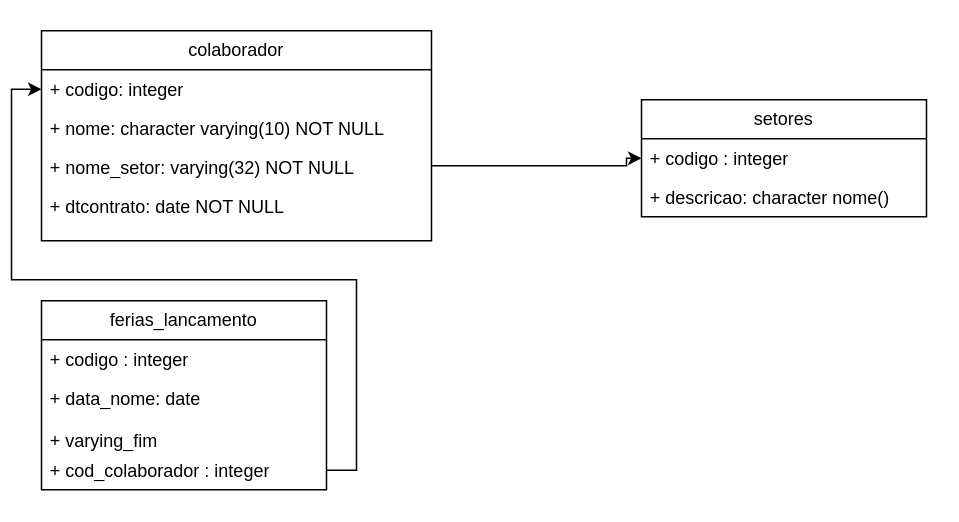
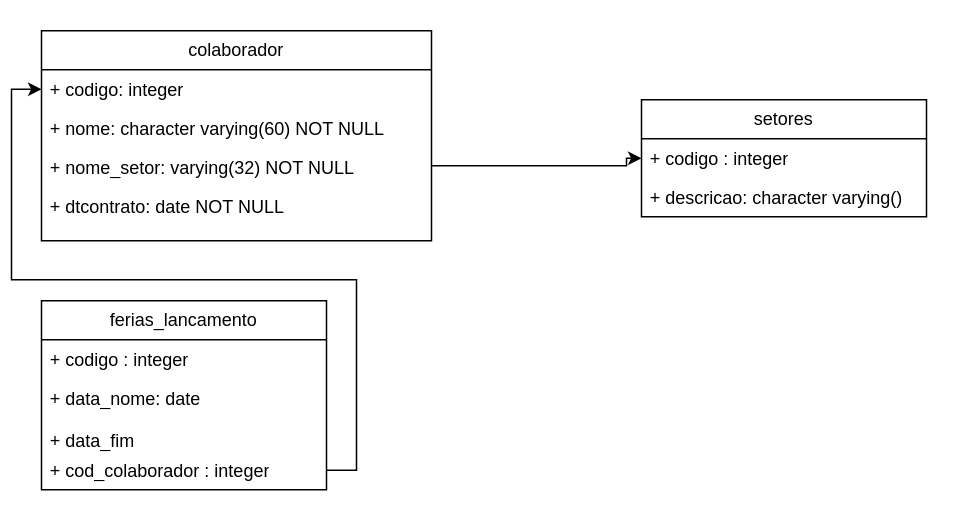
node "+ nome: character varying(10) NOT NULL": label "+ nome: character varying(10) NOT NULL" -> "+ nome: character varying(60) NOT NULL"
node "+ descricao: character nome()": label "+ descricao: character nome()" -> "+ descricao: character varying()"
node "+ varying_fim": label "+ varying_fim" -> "+ data_fim"
